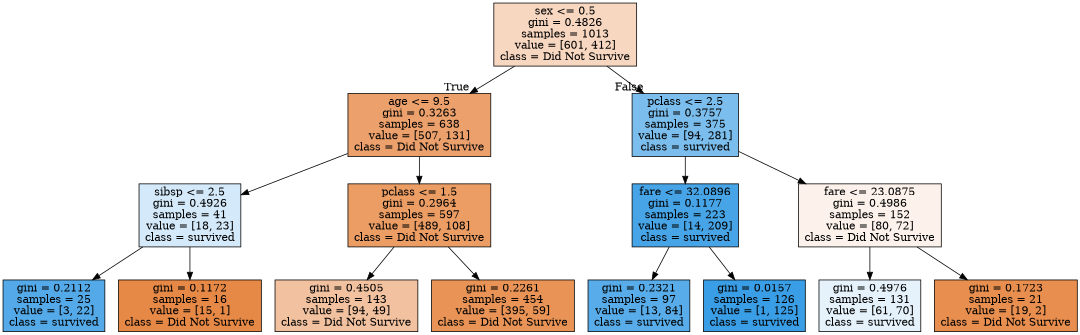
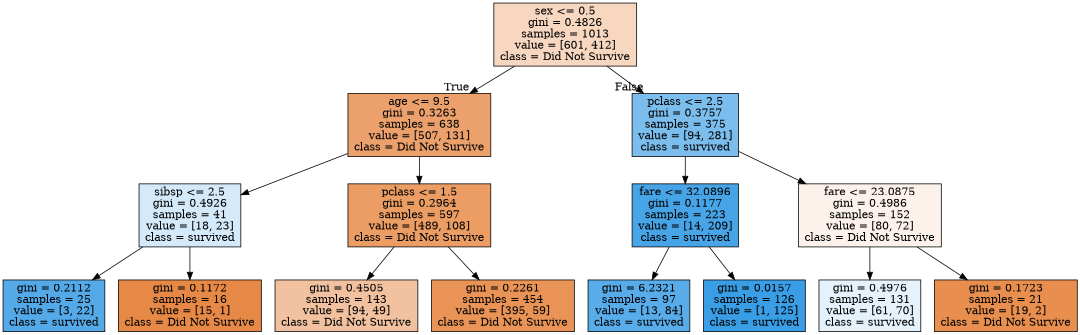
node "gini = 0.2321 samples = 97 value = [13, 84] class = survived": label "gini = 0.2321 samples = 97 value = [13, 84] class = survived" -> "gini = 6.2321 samples = 97 value = [13, 84] class = survived"
